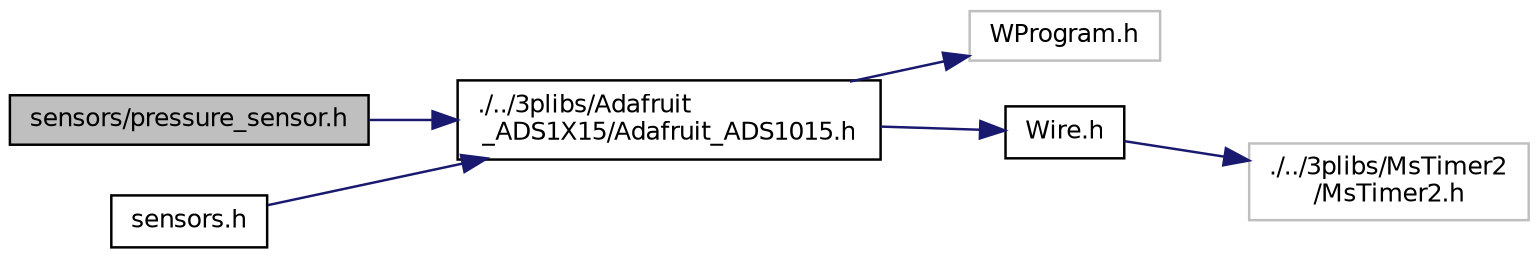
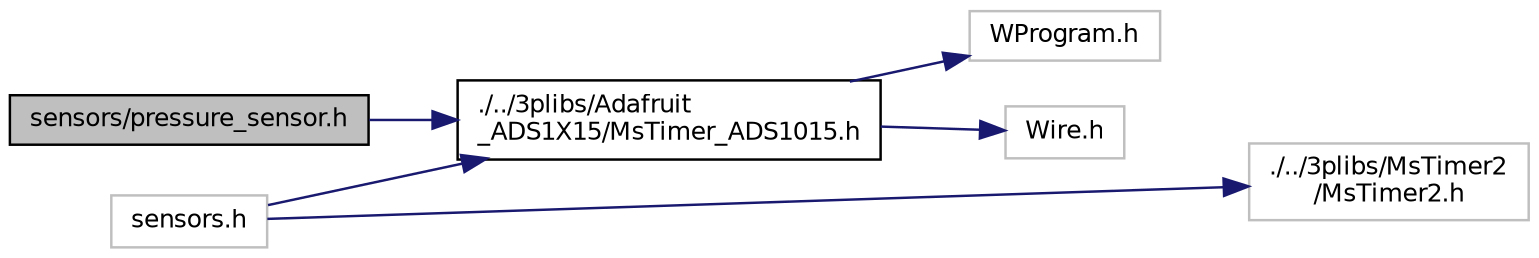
node "./../3plibs/Adafruit _ADS1X15/Adafruit_ADS1015.h": label "./../3plibs/Adafruit _ADS1X15/Adafruit_ADS1015.h" -> "./../3plibs/Adafruit _ADS1X15/MsTimer_ADS1015.h"
node "Wire.h": color black -> grey75
edge "Wire.h" -> "./../3plibs/MsTimer2 /MsTimer2.h": now "sensors.h" -> "./../3plibs/MsTimer2 /MsTimer2.h"
node "sensors.h": color black -> grey75
